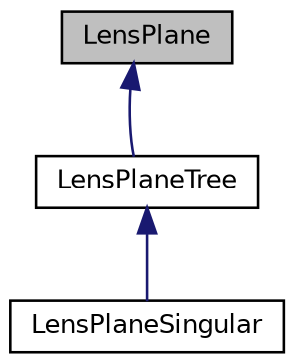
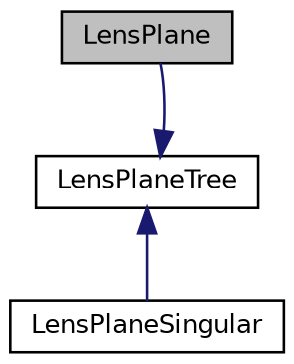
edge "LensPlaneTree" -> "LensPlane": reversed
